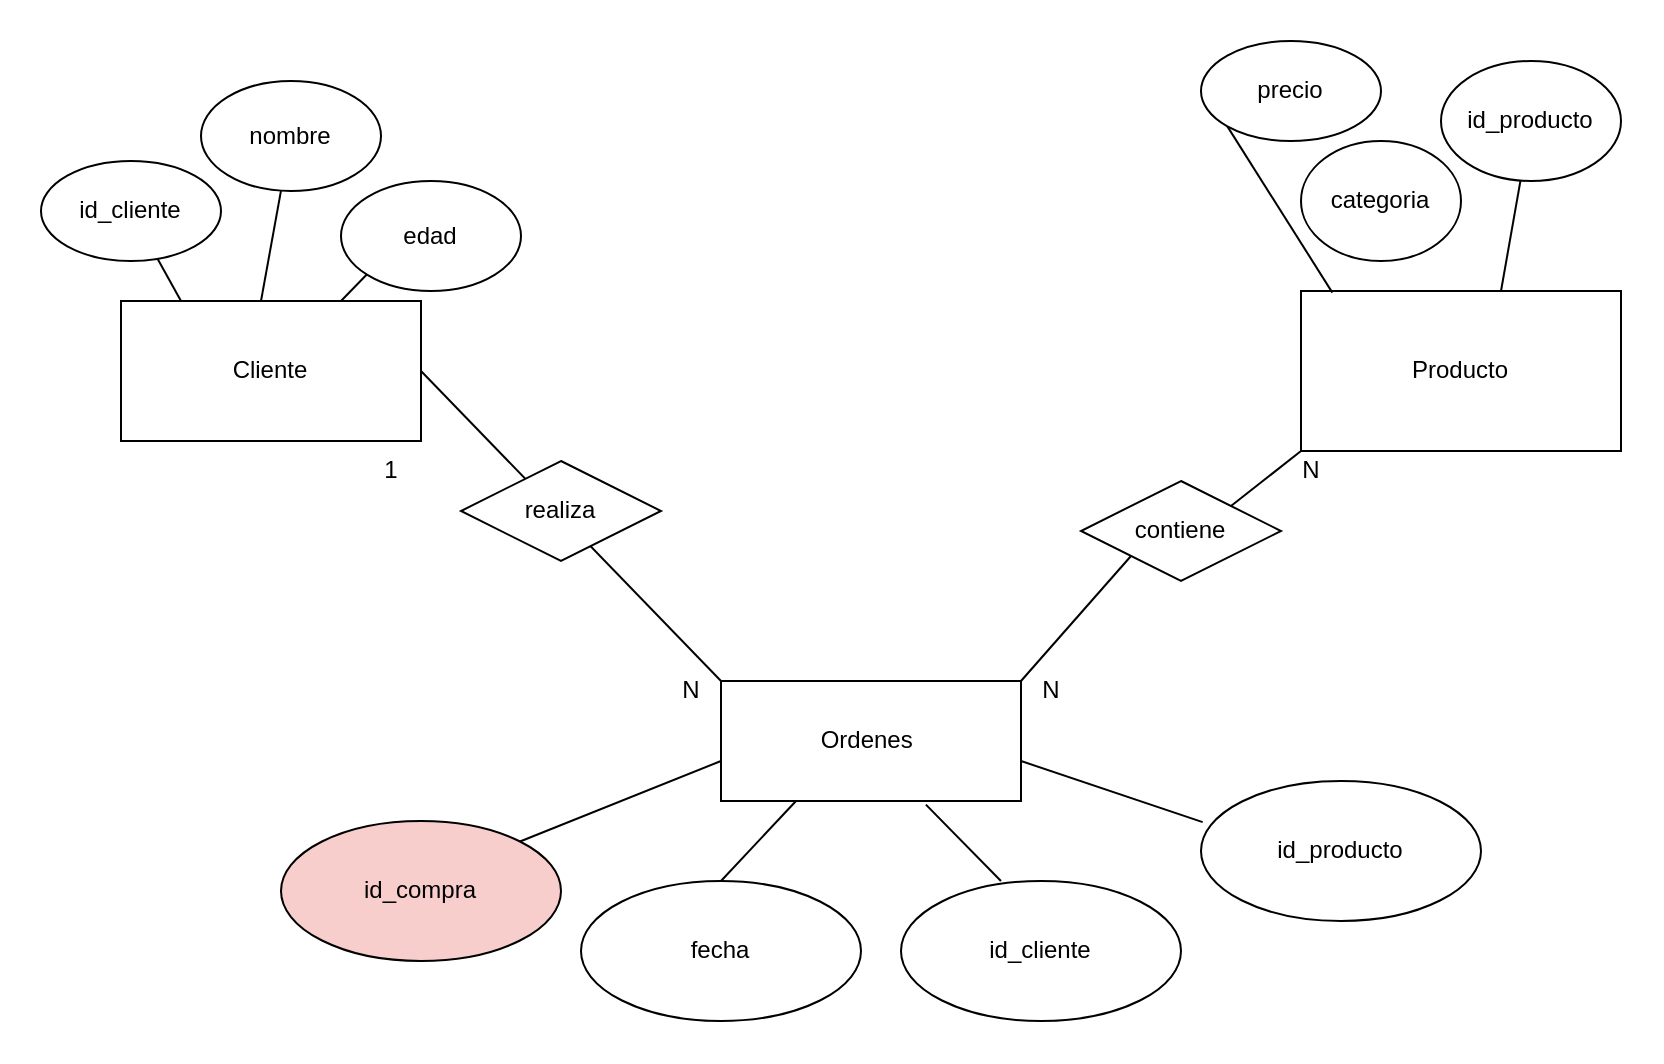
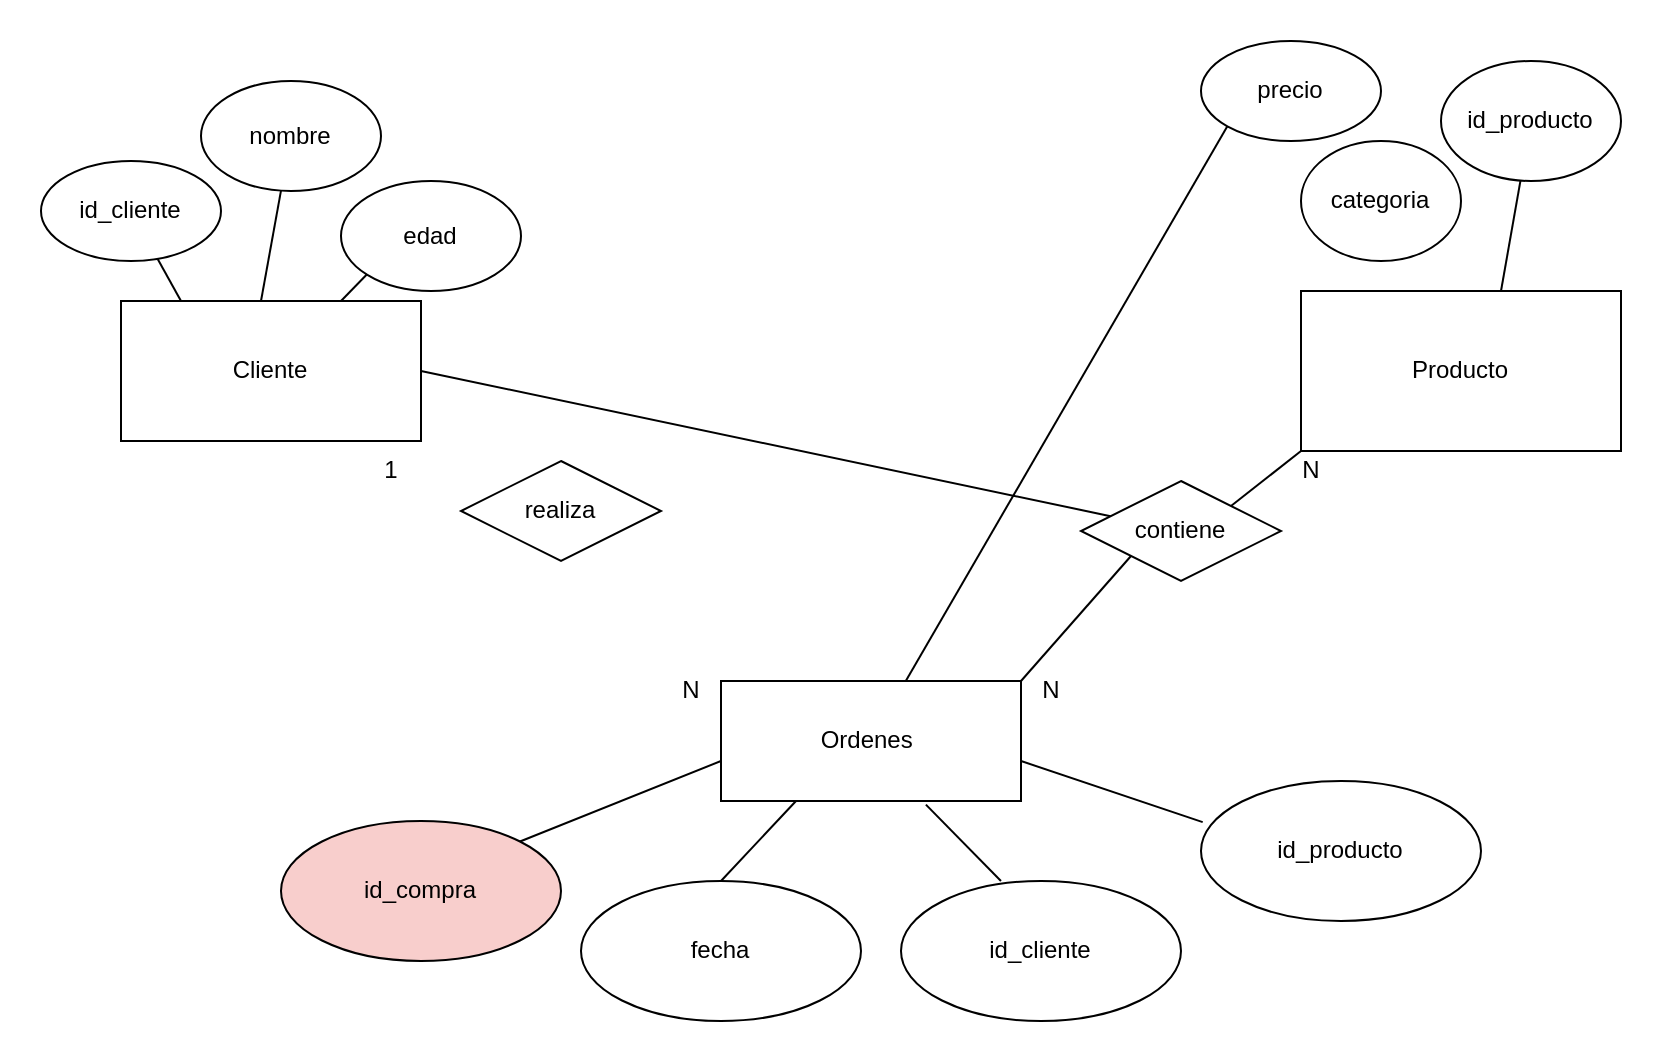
edge "precio" -- "Producto": now "precio" -- "Ordenes"
edge "Cliente" -- "Ordenes": now "Cliente" -- "contiene"
